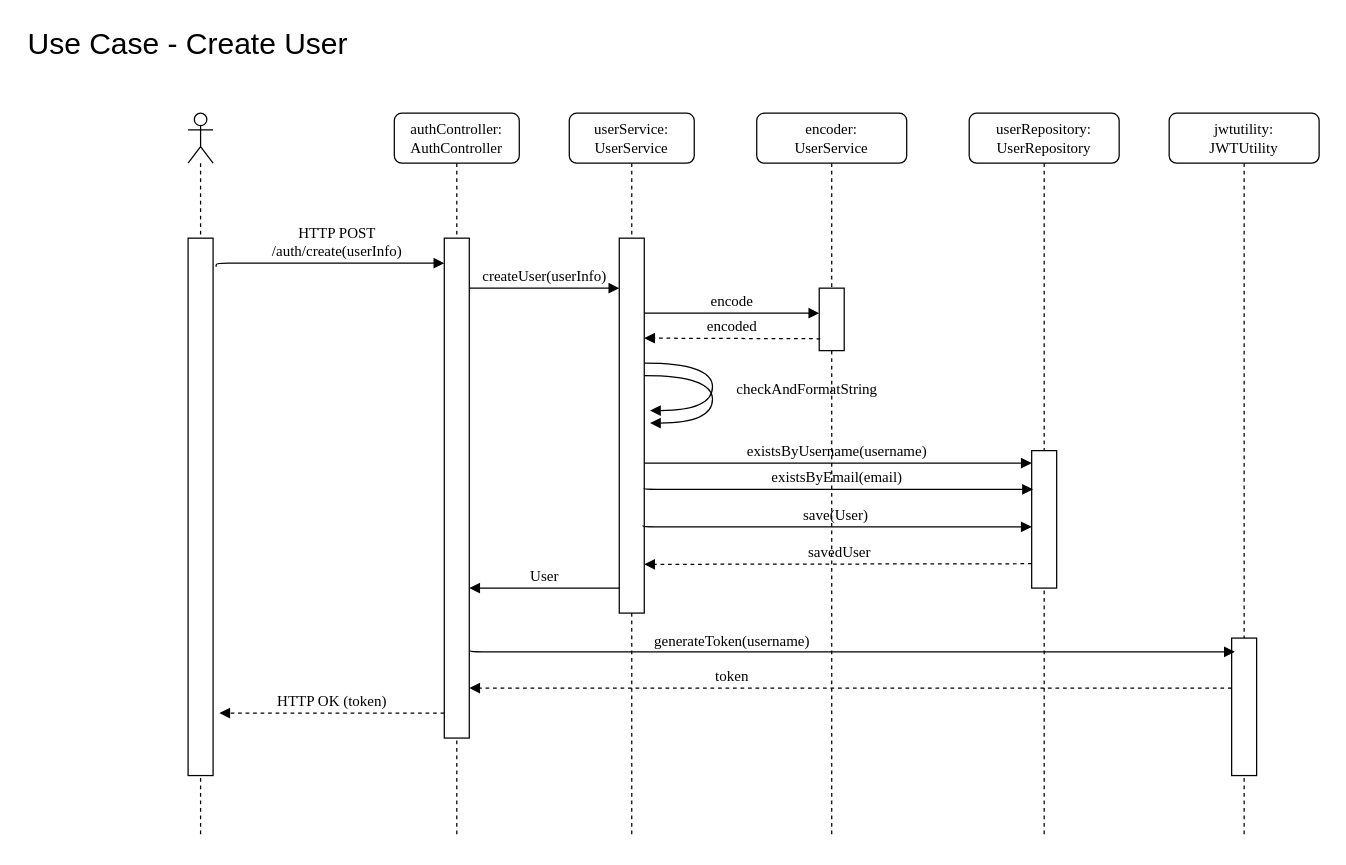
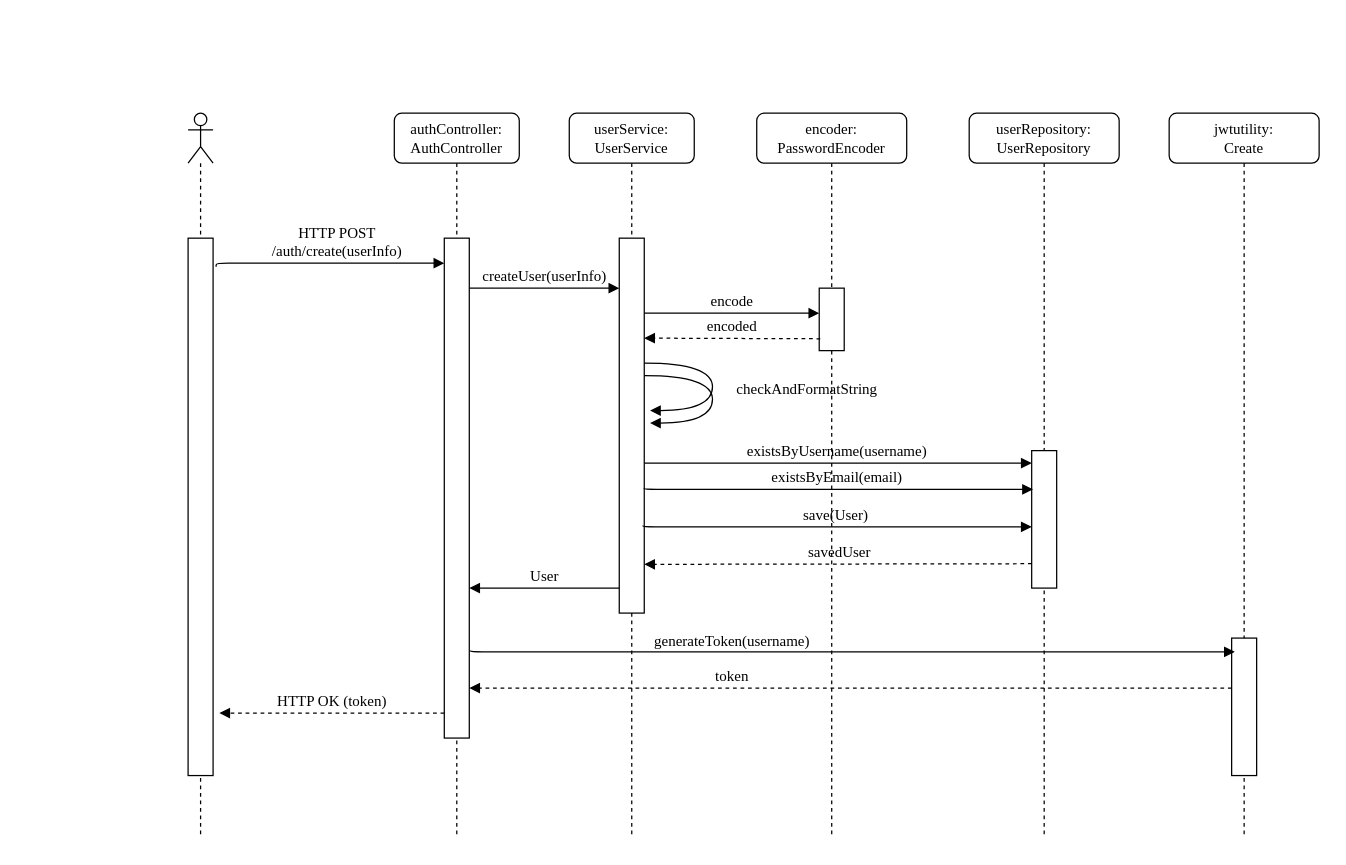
node "Use Case - Create User": removed
node "encoder: UserService": label "encoder: UserService" -> "encoder: PasswordEncoder"
node "jwtutility: JWTUtility": label "jwtutility: JWTUtility" -> "jwtutility: Create"
